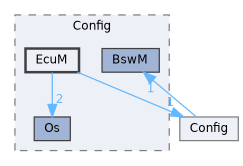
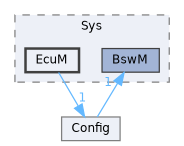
cluster "Config": label "Config" -> "Sys"
node "Os": removed
